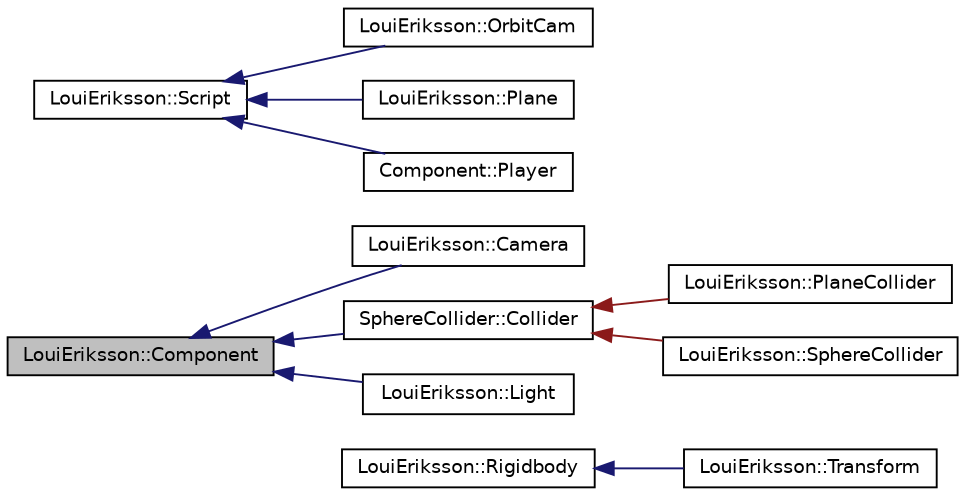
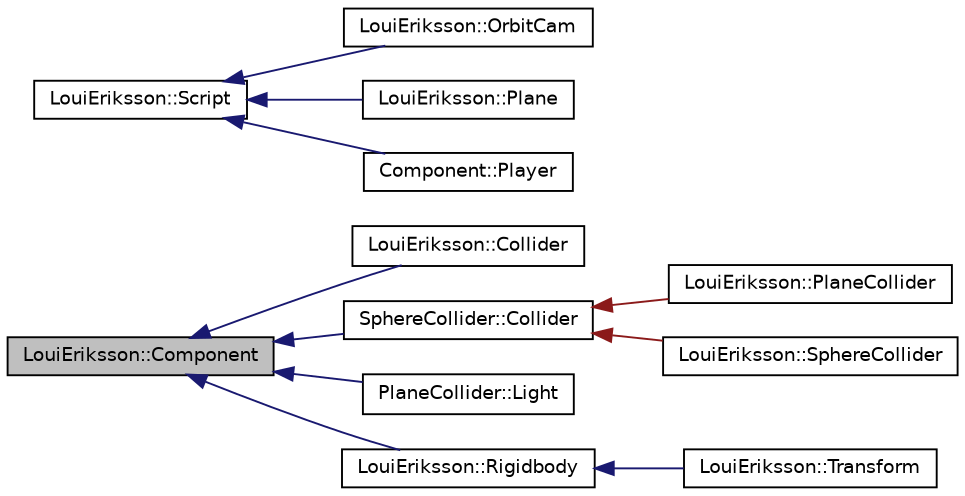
node "LouiEriksson::Camera": label "LouiEriksson::Camera" -> "LouiEriksson::Collider"
node "LouiEriksson::Light": label "LouiEriksson::Light" -> "PlaneCollider::Light"
edge "LouiEriksson::Rigidbody" -> "LouiEriksson::Component": added
